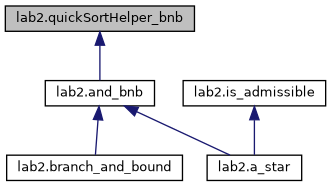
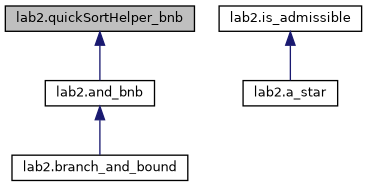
edge "lab2.a_star" -> "lab2.and_bnb": removed
